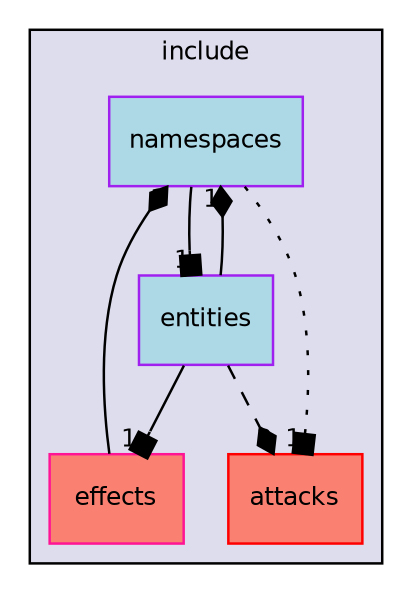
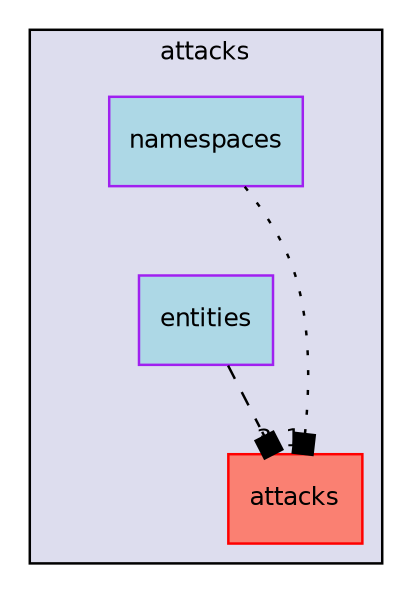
cluster "include": label "include" -> "attacks"
edge "namespaces" -> "entities": removed
edge "entities" -> "namespaces": removed
edge "entities" -> "attacks": arrowhead diamond -> box
node "effects": removed
